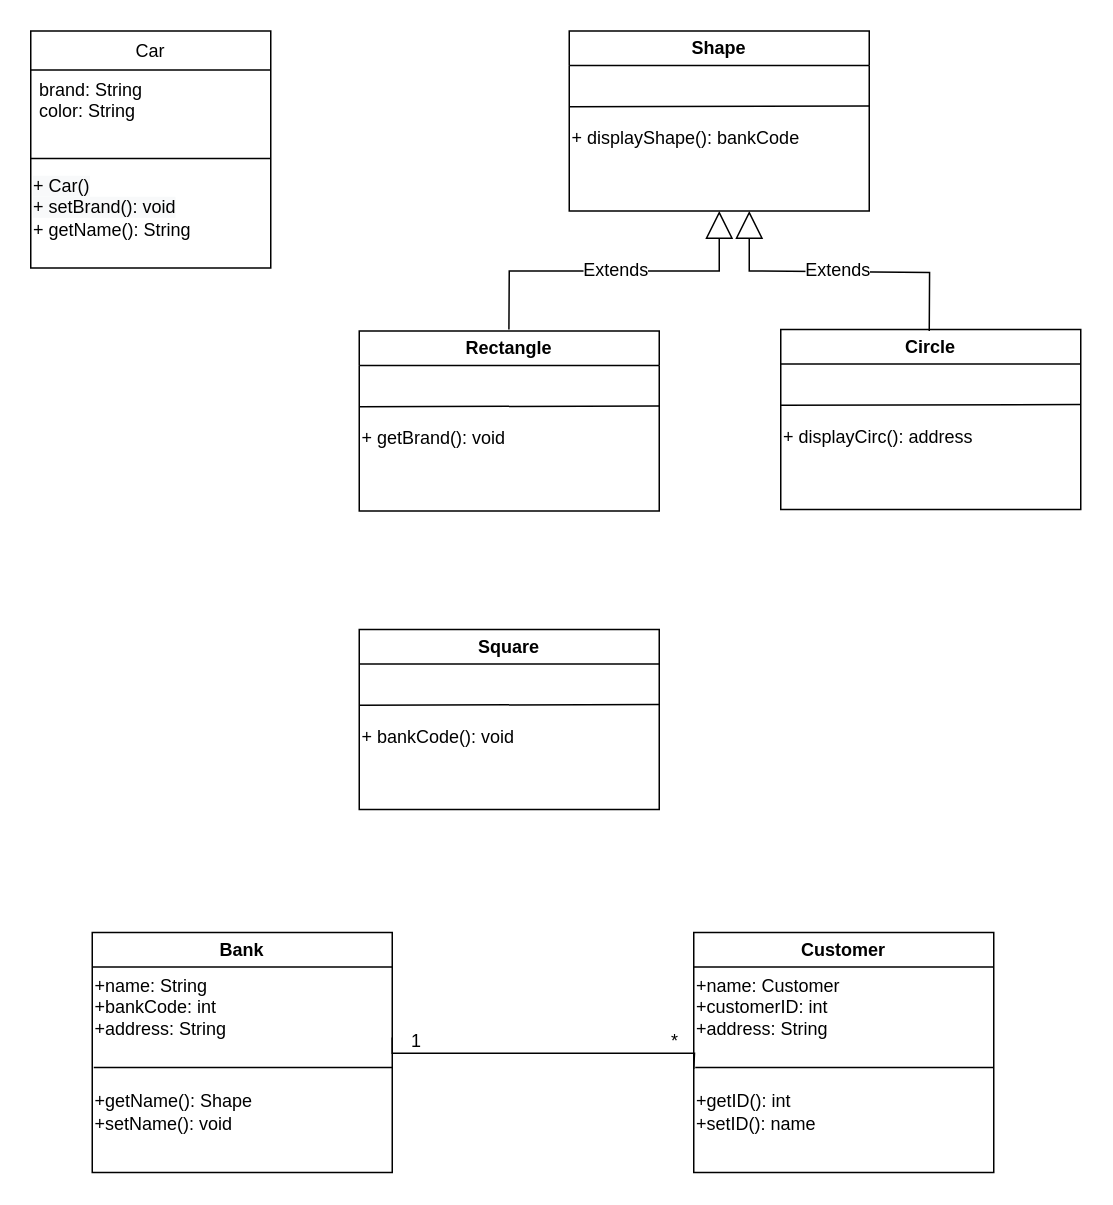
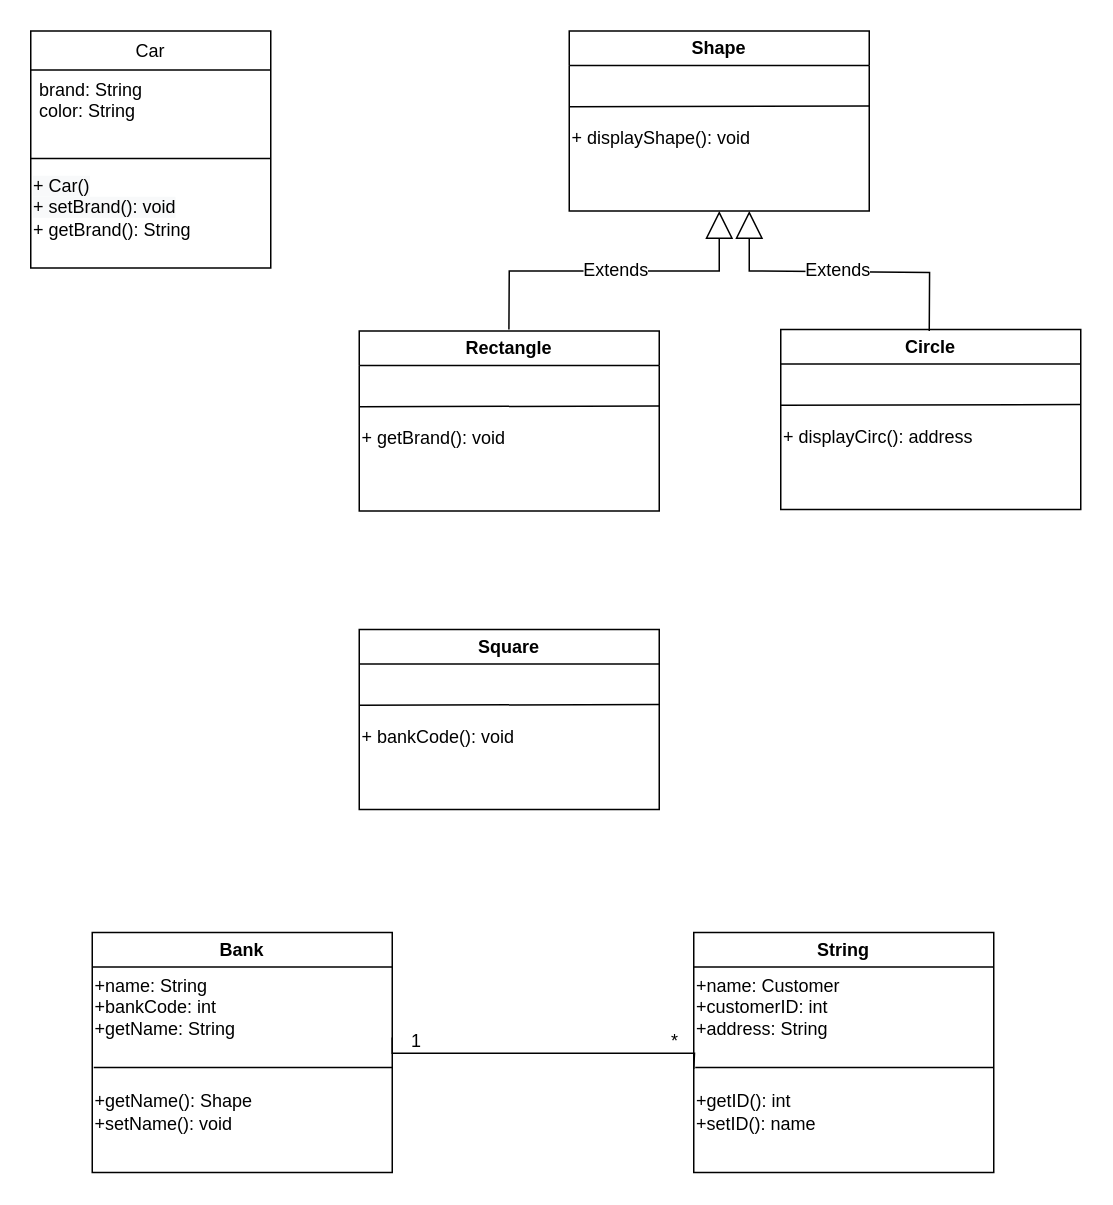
node "+ displayShape(): bankCode": label "+ displayShape(): bankCode" -> "+ displayShape(): void"
node "+ Car() + setBrand(): void + getName(): String": label "+ Car() + setBrand(): void + getName(): String" -> "+ Car() + setBrand(): void + getBrand(): String"
node "Customer": label "Customer" -> "String"
node "+name: String +bankCode: int +address: String": label "+name: String +bankCode: int +address: String" -> "+name: String +bankCode: int +getName: String"
